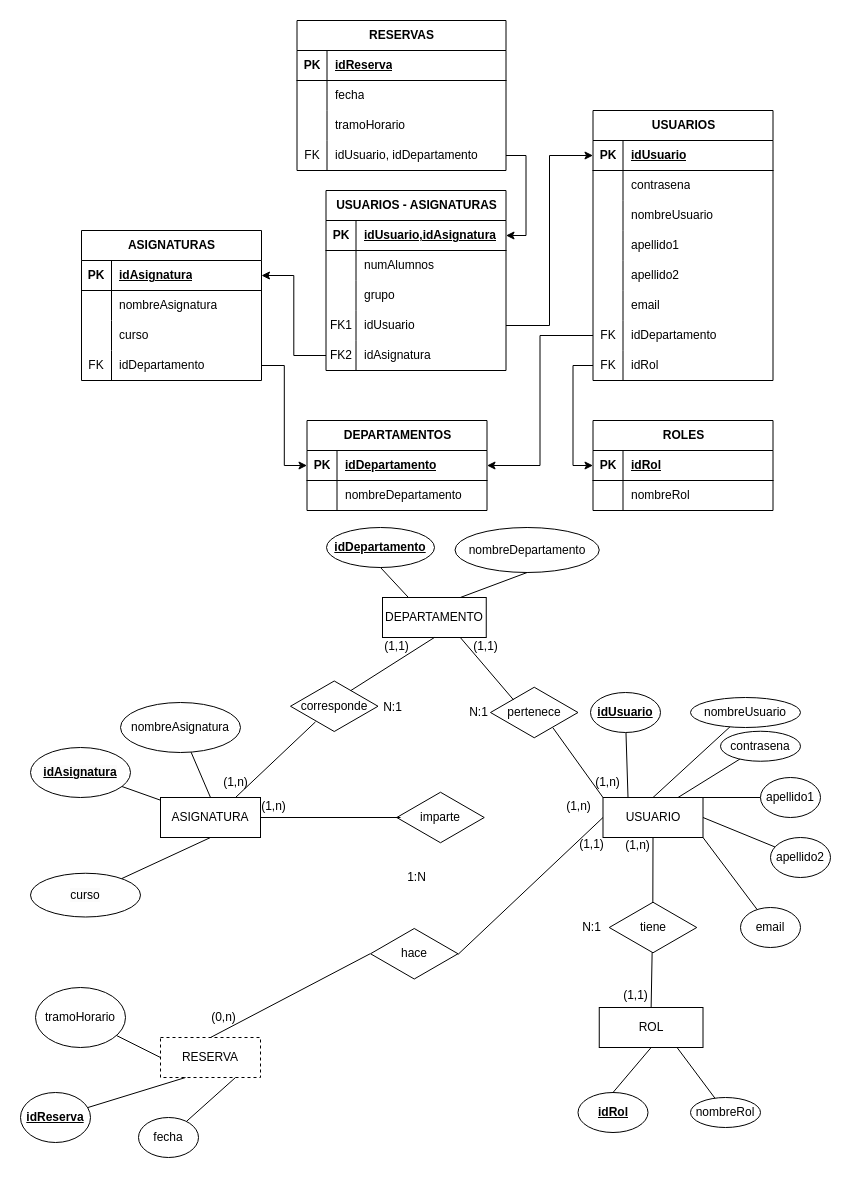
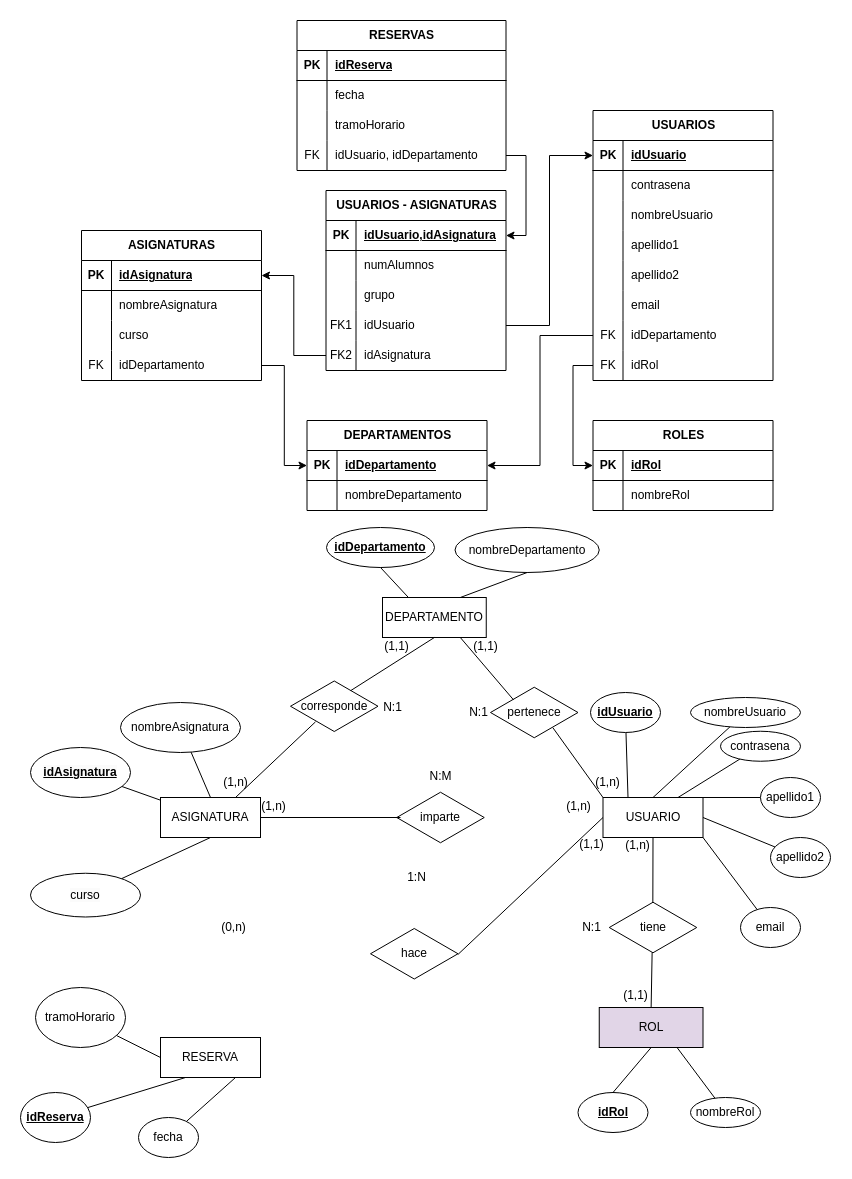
node "N:M": added
edge "hace" -- "RESERVA": removed
node "(0,n)": moved (224, 1018) -> (234, 928)
node "ROL": fillcolor #ffffff -> #e1d5e7
node "RESERVA": style dashed -> solid
